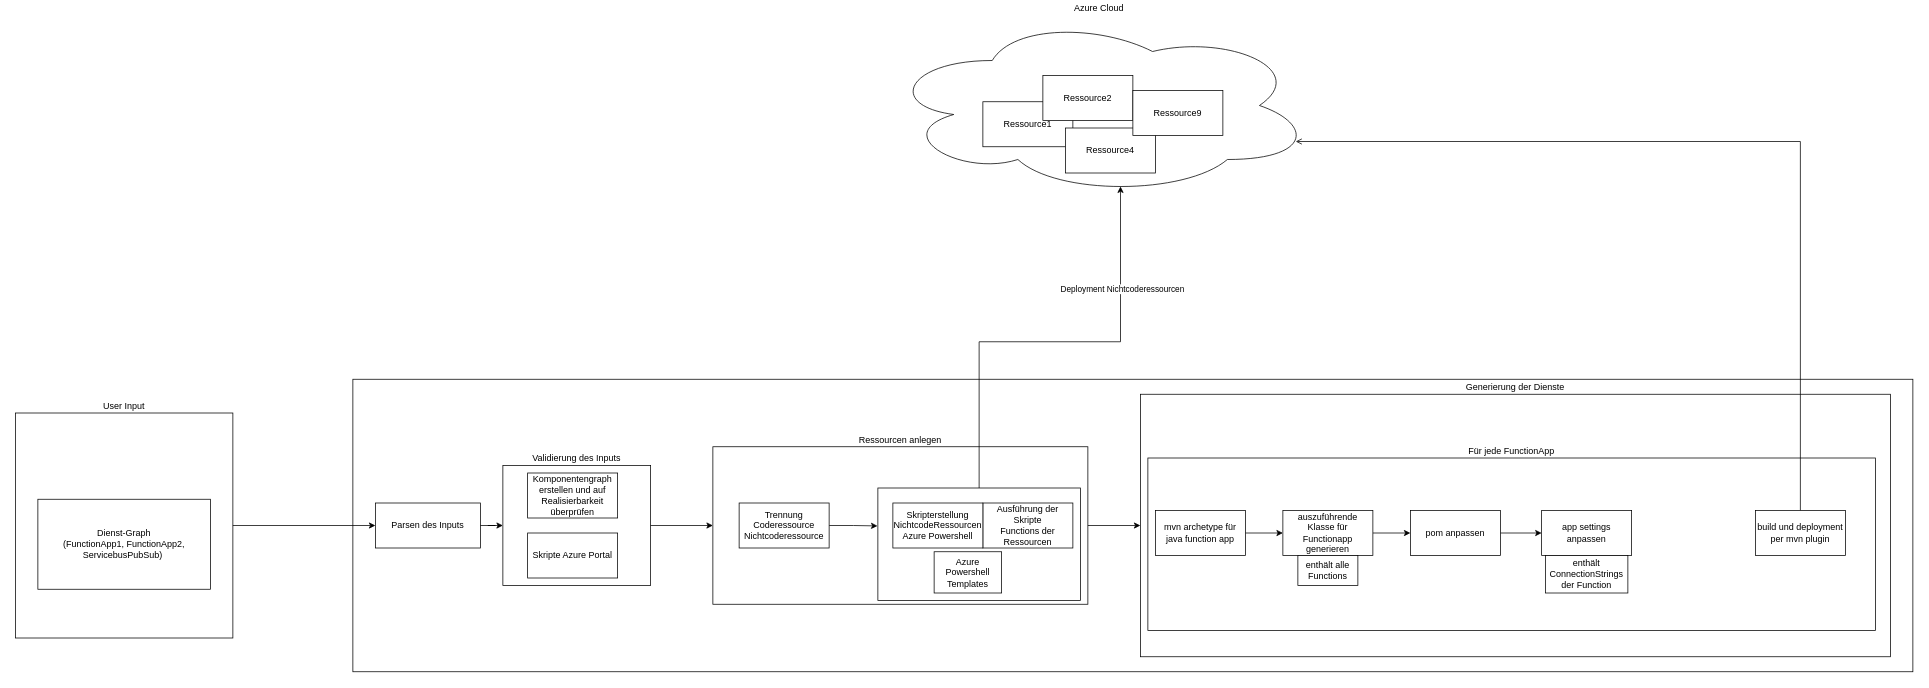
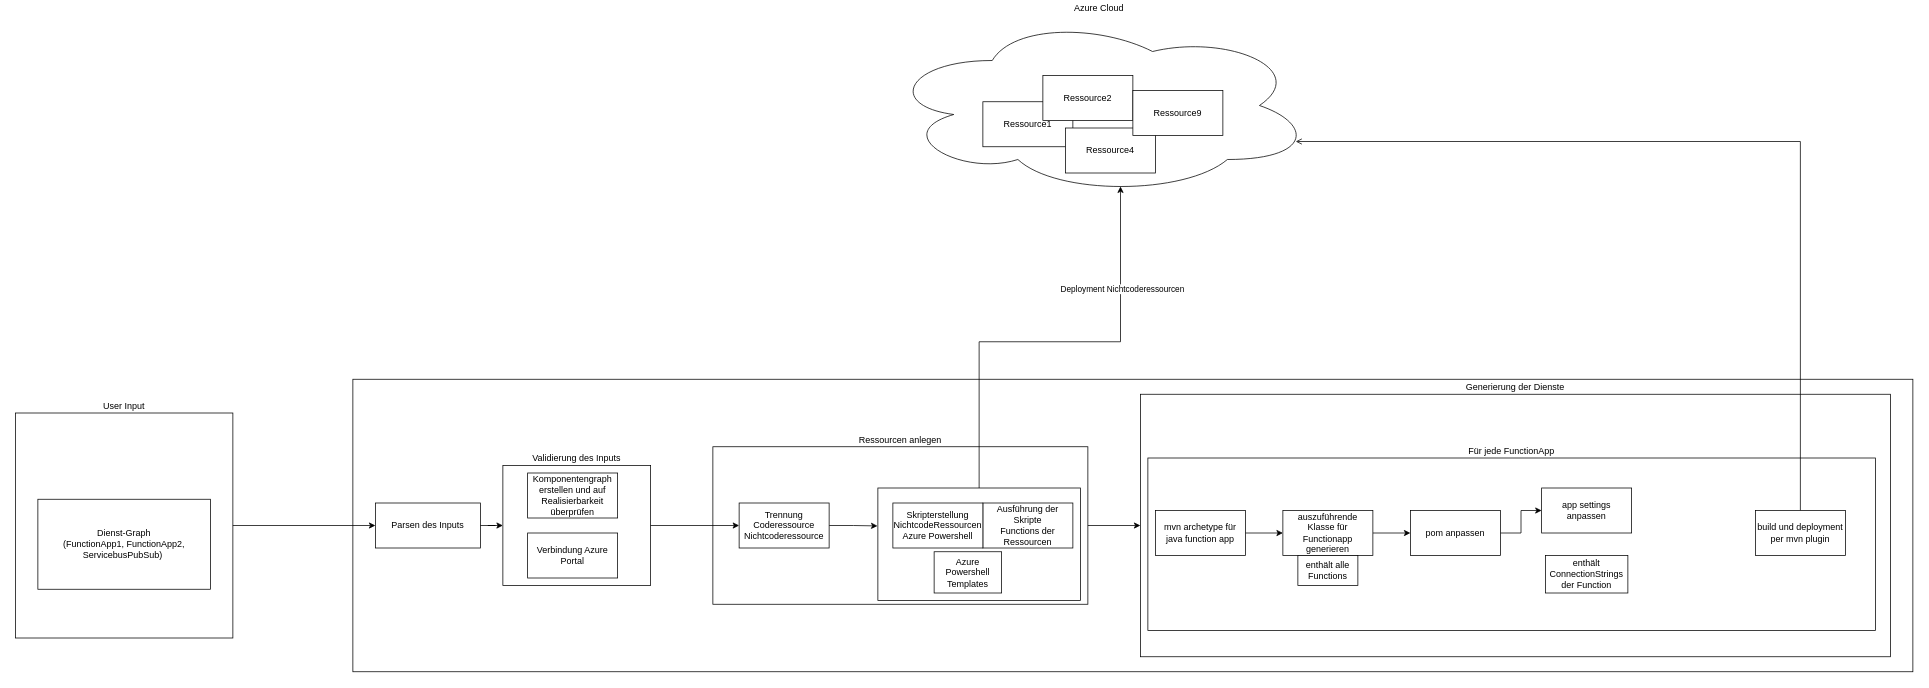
edge "Validierung des Inputs" -> "Ressourcen anlegen": now "Validierung des Inputs" -> "Trennung Coderessource Nichtcoderessource"
node "app settings anpassen": moved (1587, 533) -> (1587, 510)
node "Skripte Azure Portal": label "Skripte Azure Portal" -> "Verbindung Azure Portal"
